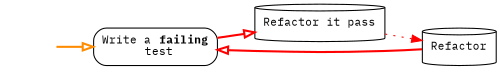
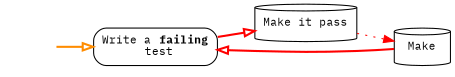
node "Refactor it pass": label "Refactor it pass" -> "Make it pass"
node "Refactor": label "Refactor" -> "Make"
